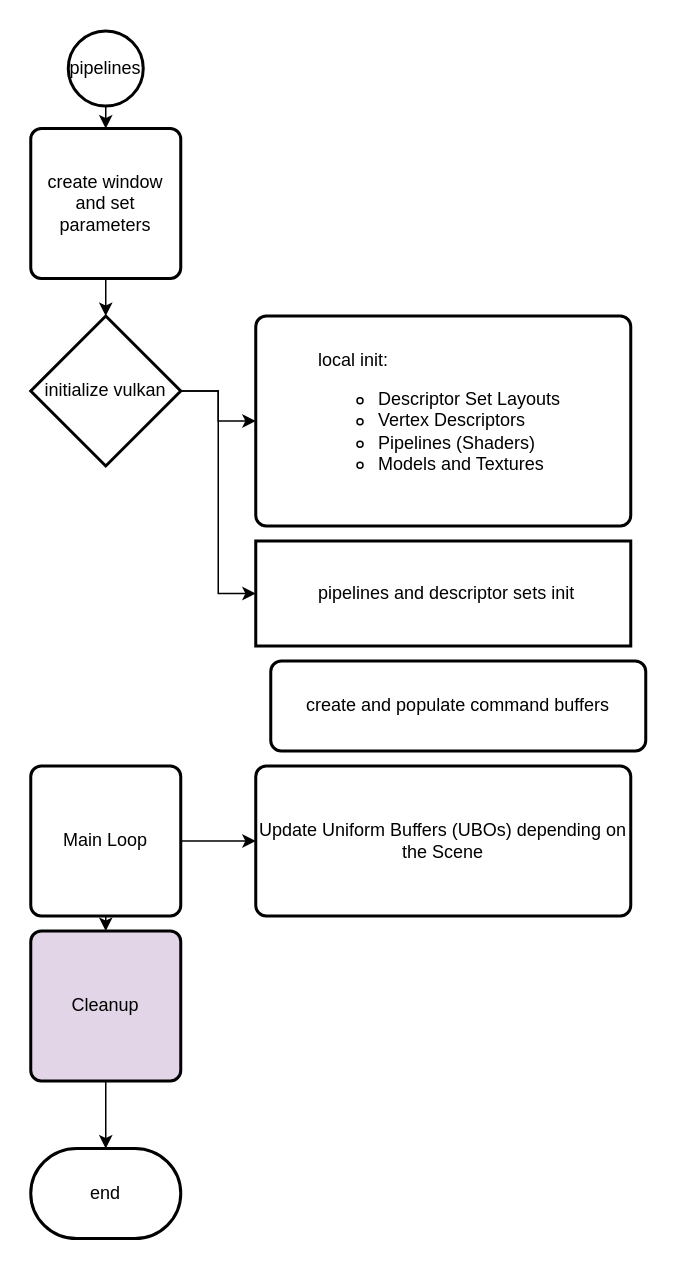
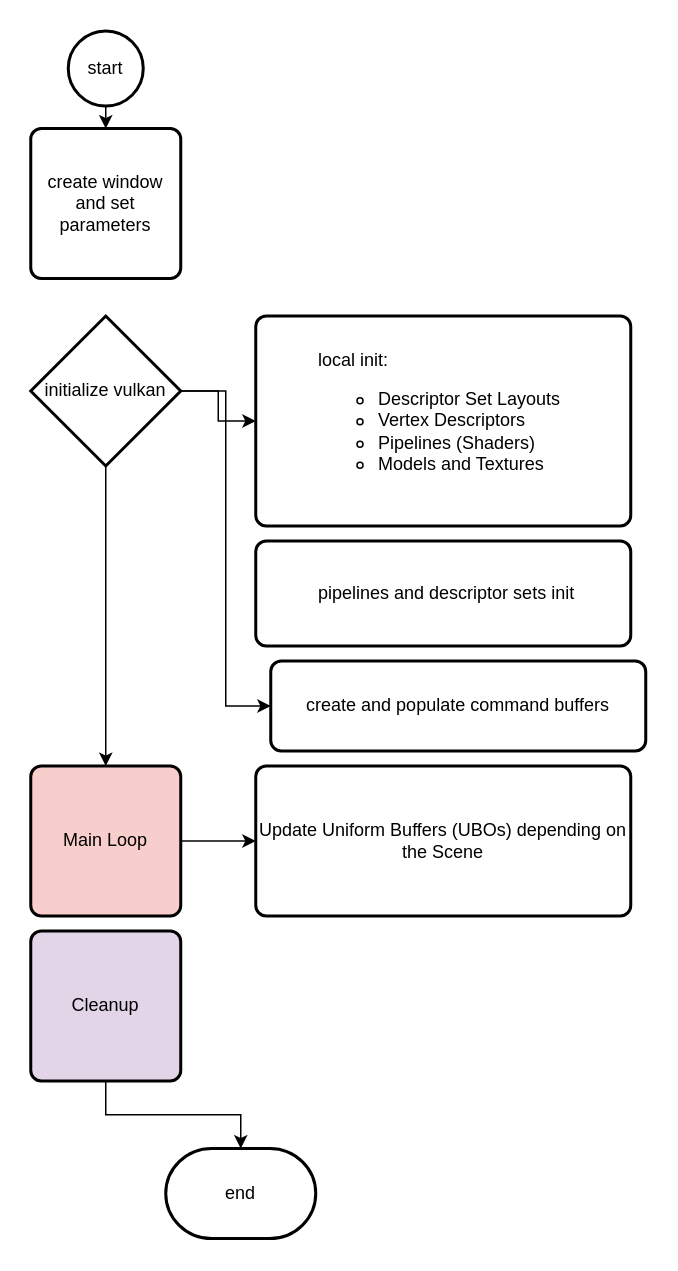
node "pipelines": label "pipelines" -> "start"
edge "create window and set parameters" -> "initialize vulkan": removed
edge "initialize vulkan" -> "pipelines and descriptor sets init": removed
edge "initialize vulkan" -> "create and populate command buffers": added
node "pipelines and descriptor sets init": shape rectangle -> rounded rectangle
edge "initialize vulkan" -> "Main Loop": added
node "Main Loop": fillcolor #ffffff -> #f8cecc
edge "Main Loop" -> "Cleanup": removed
node "end": moved (106, 1193) -> (241, 1193)
